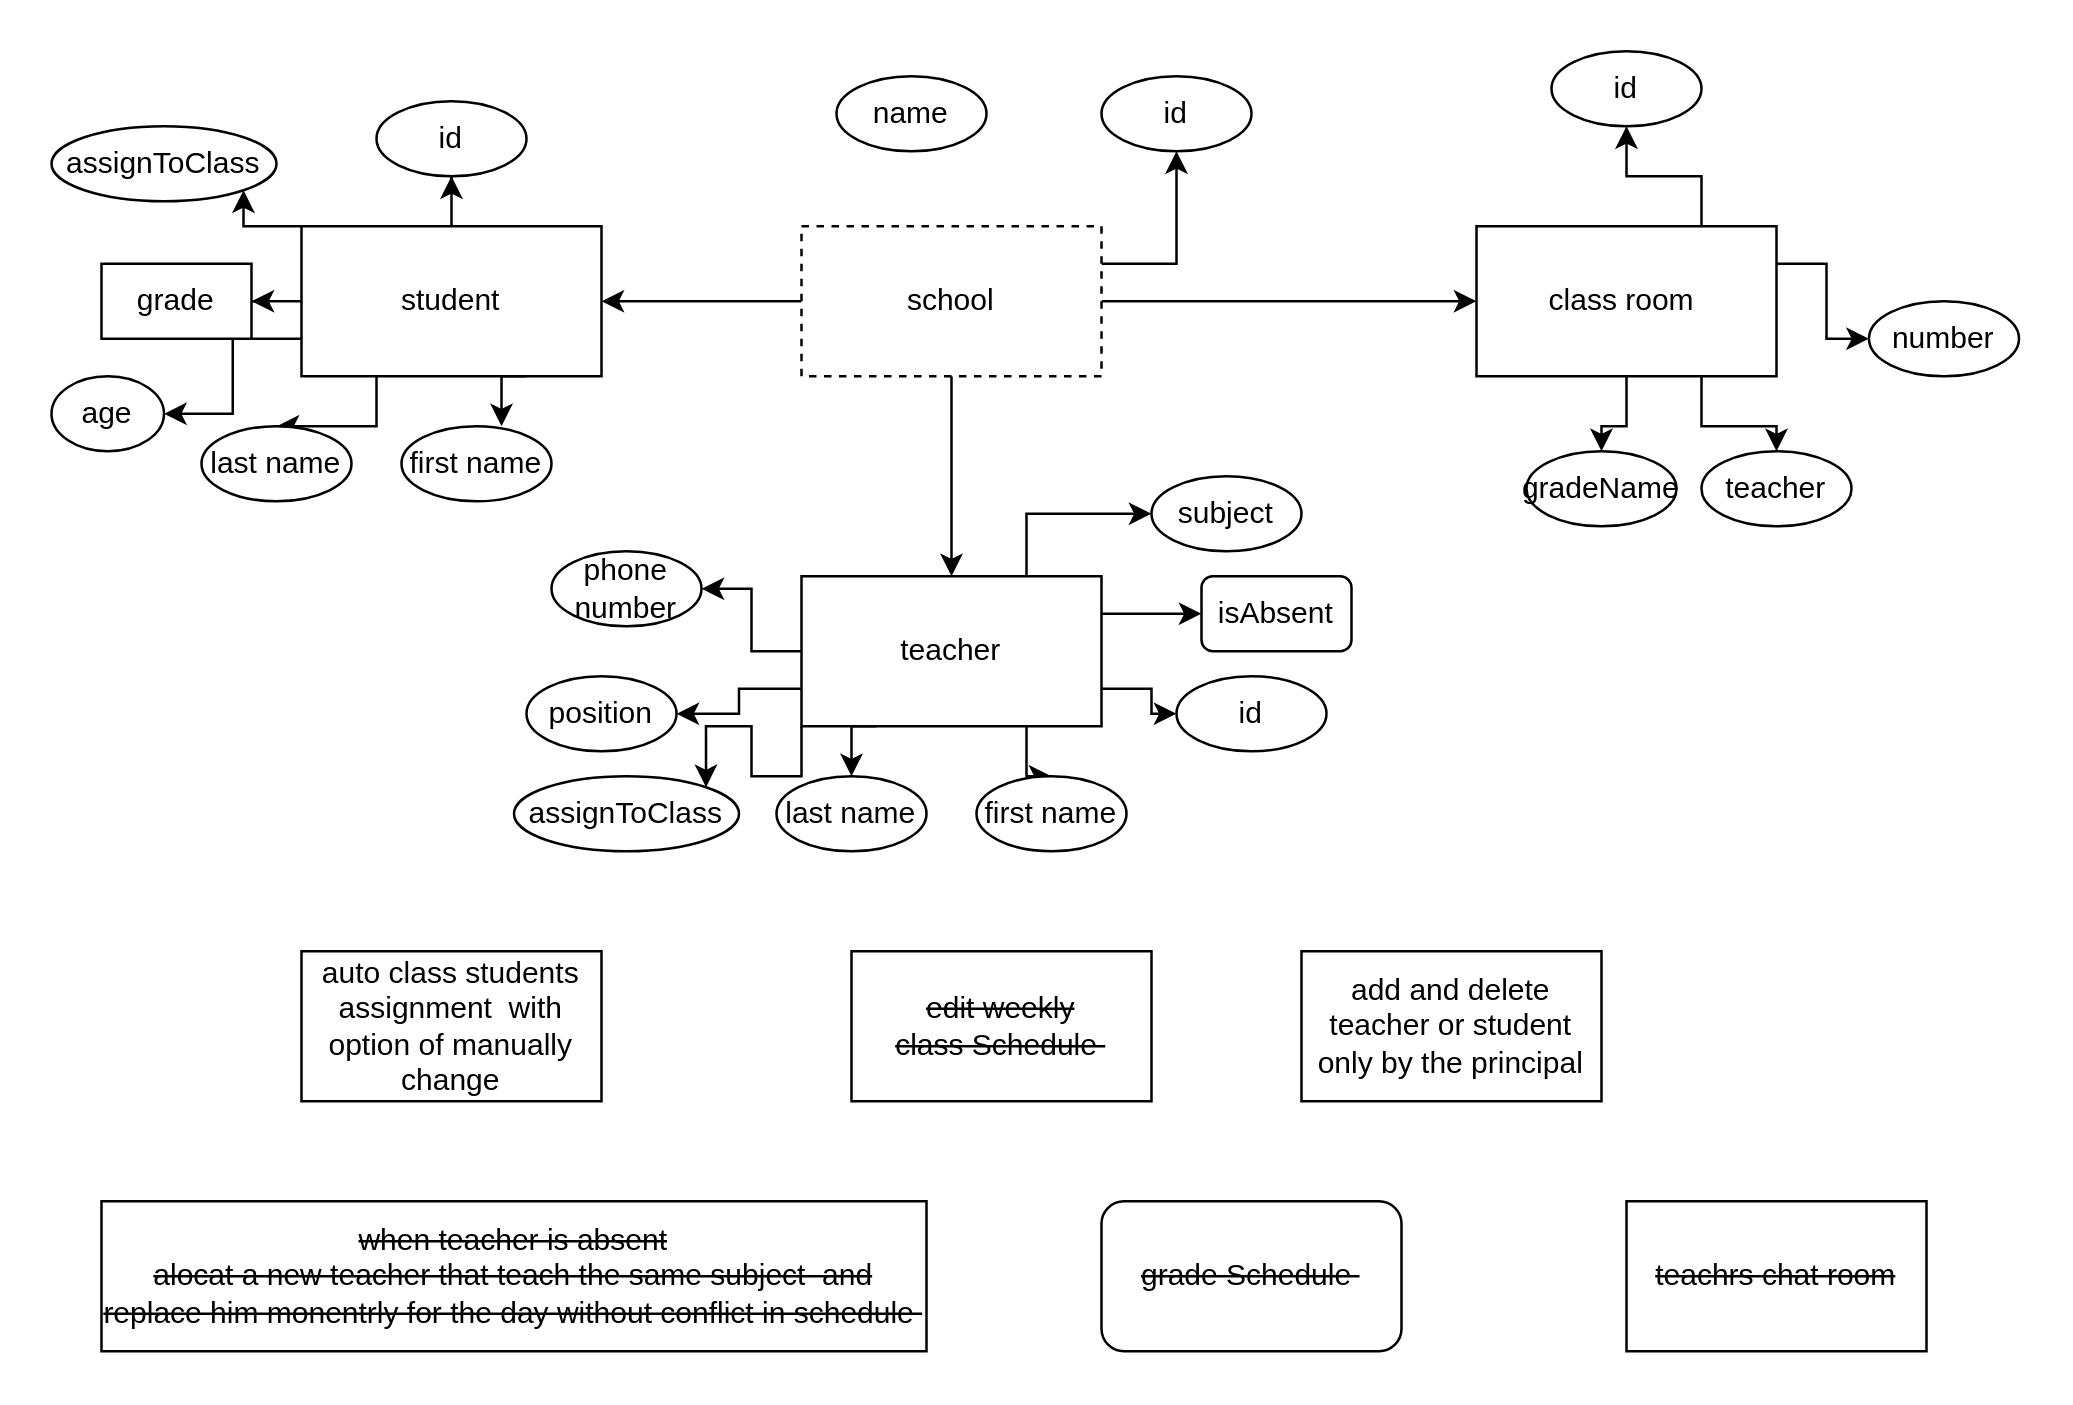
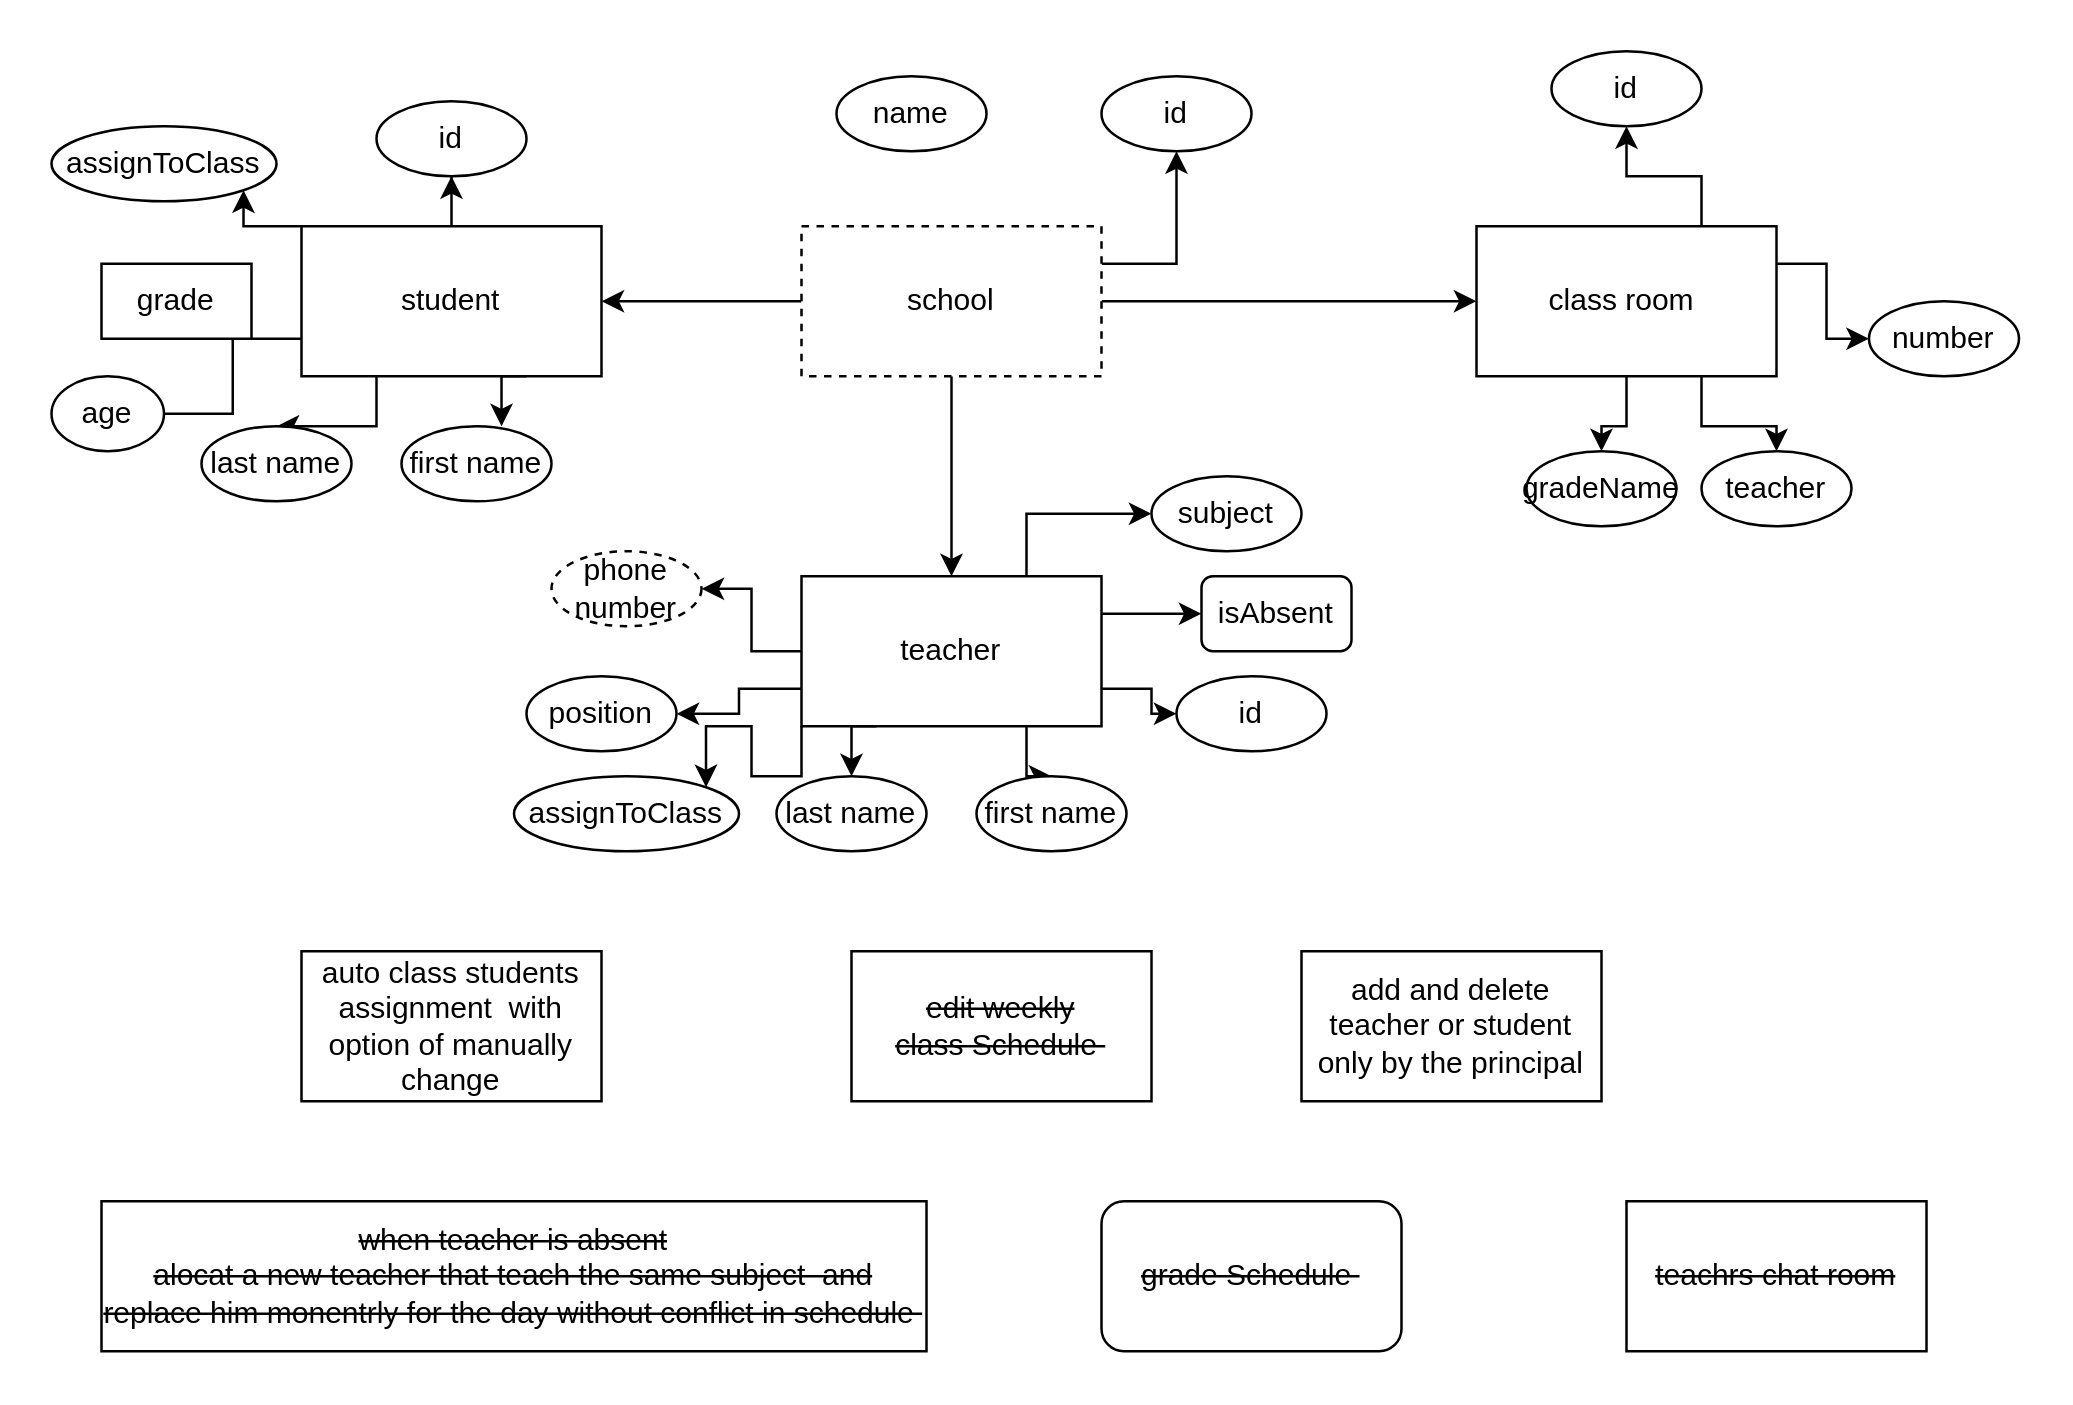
edge "student" -> "grade": removed
edge "student" -> "age": arrowhead classic -> none
node "phone number": style solid -> dashed
